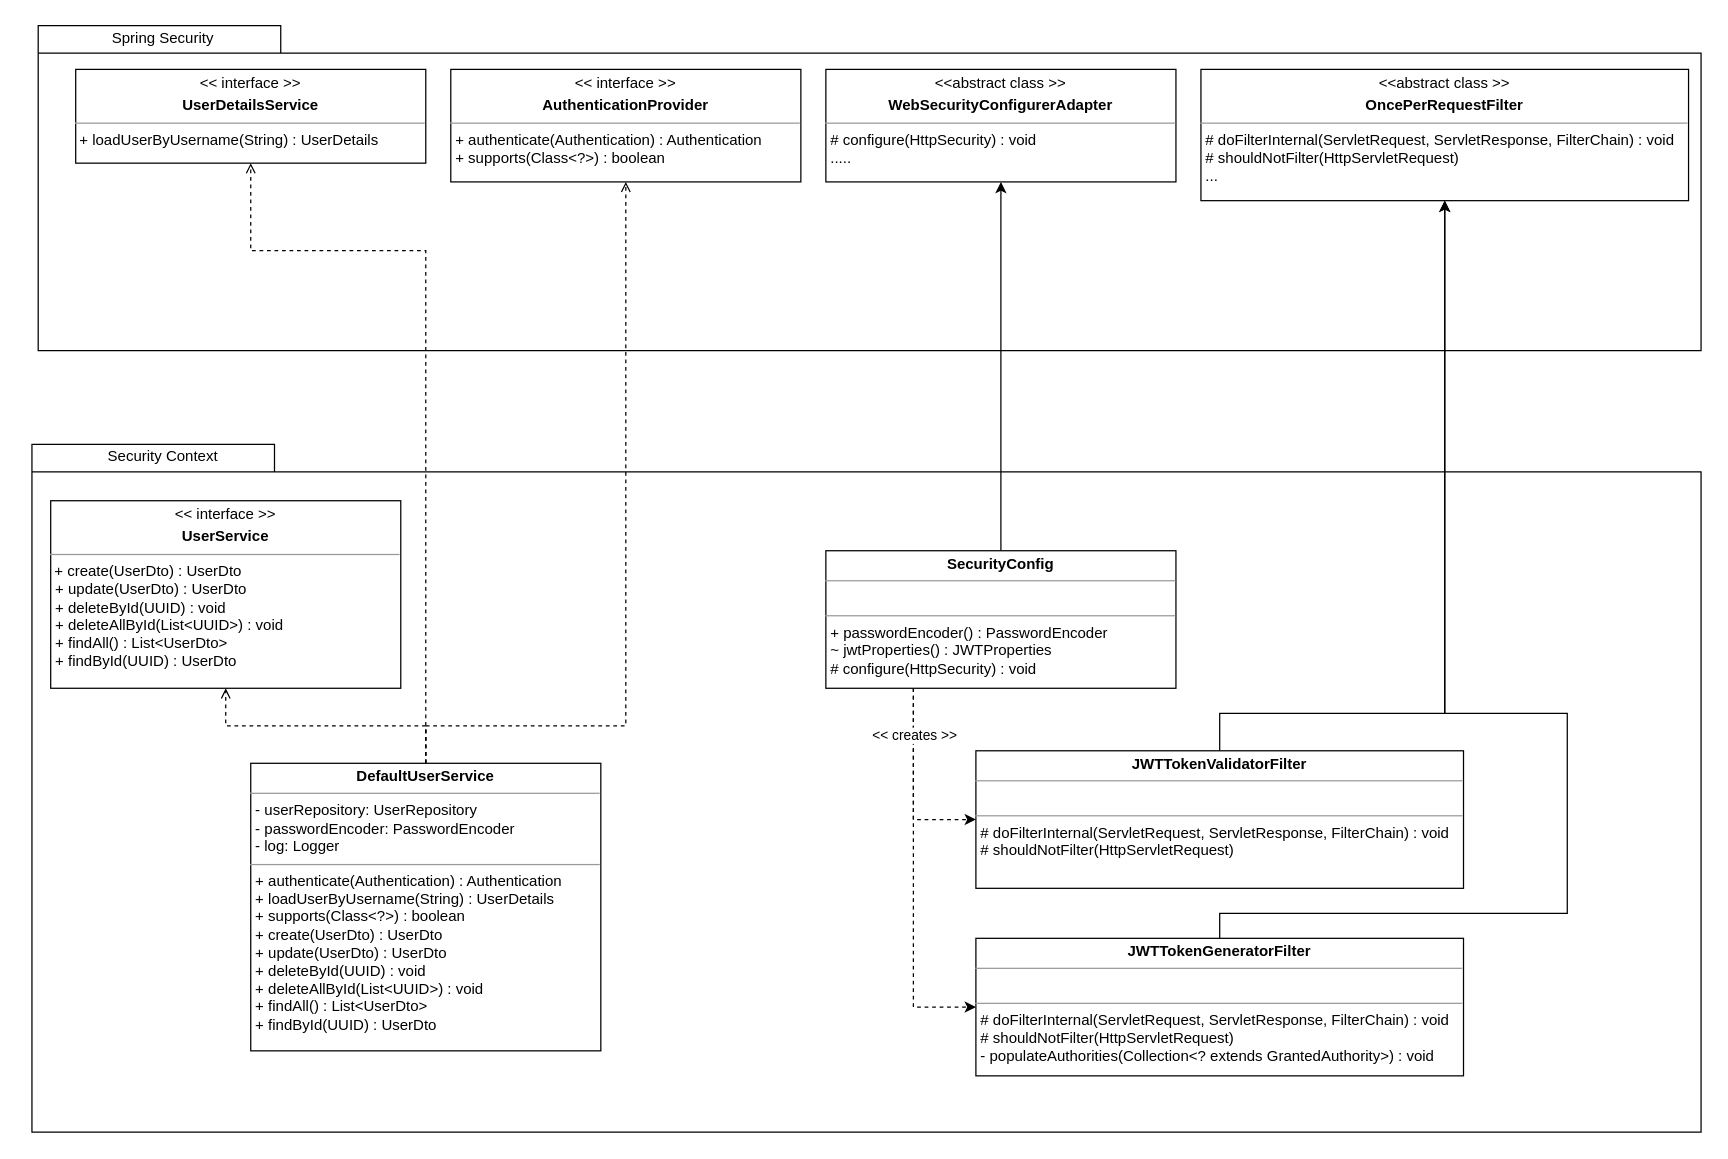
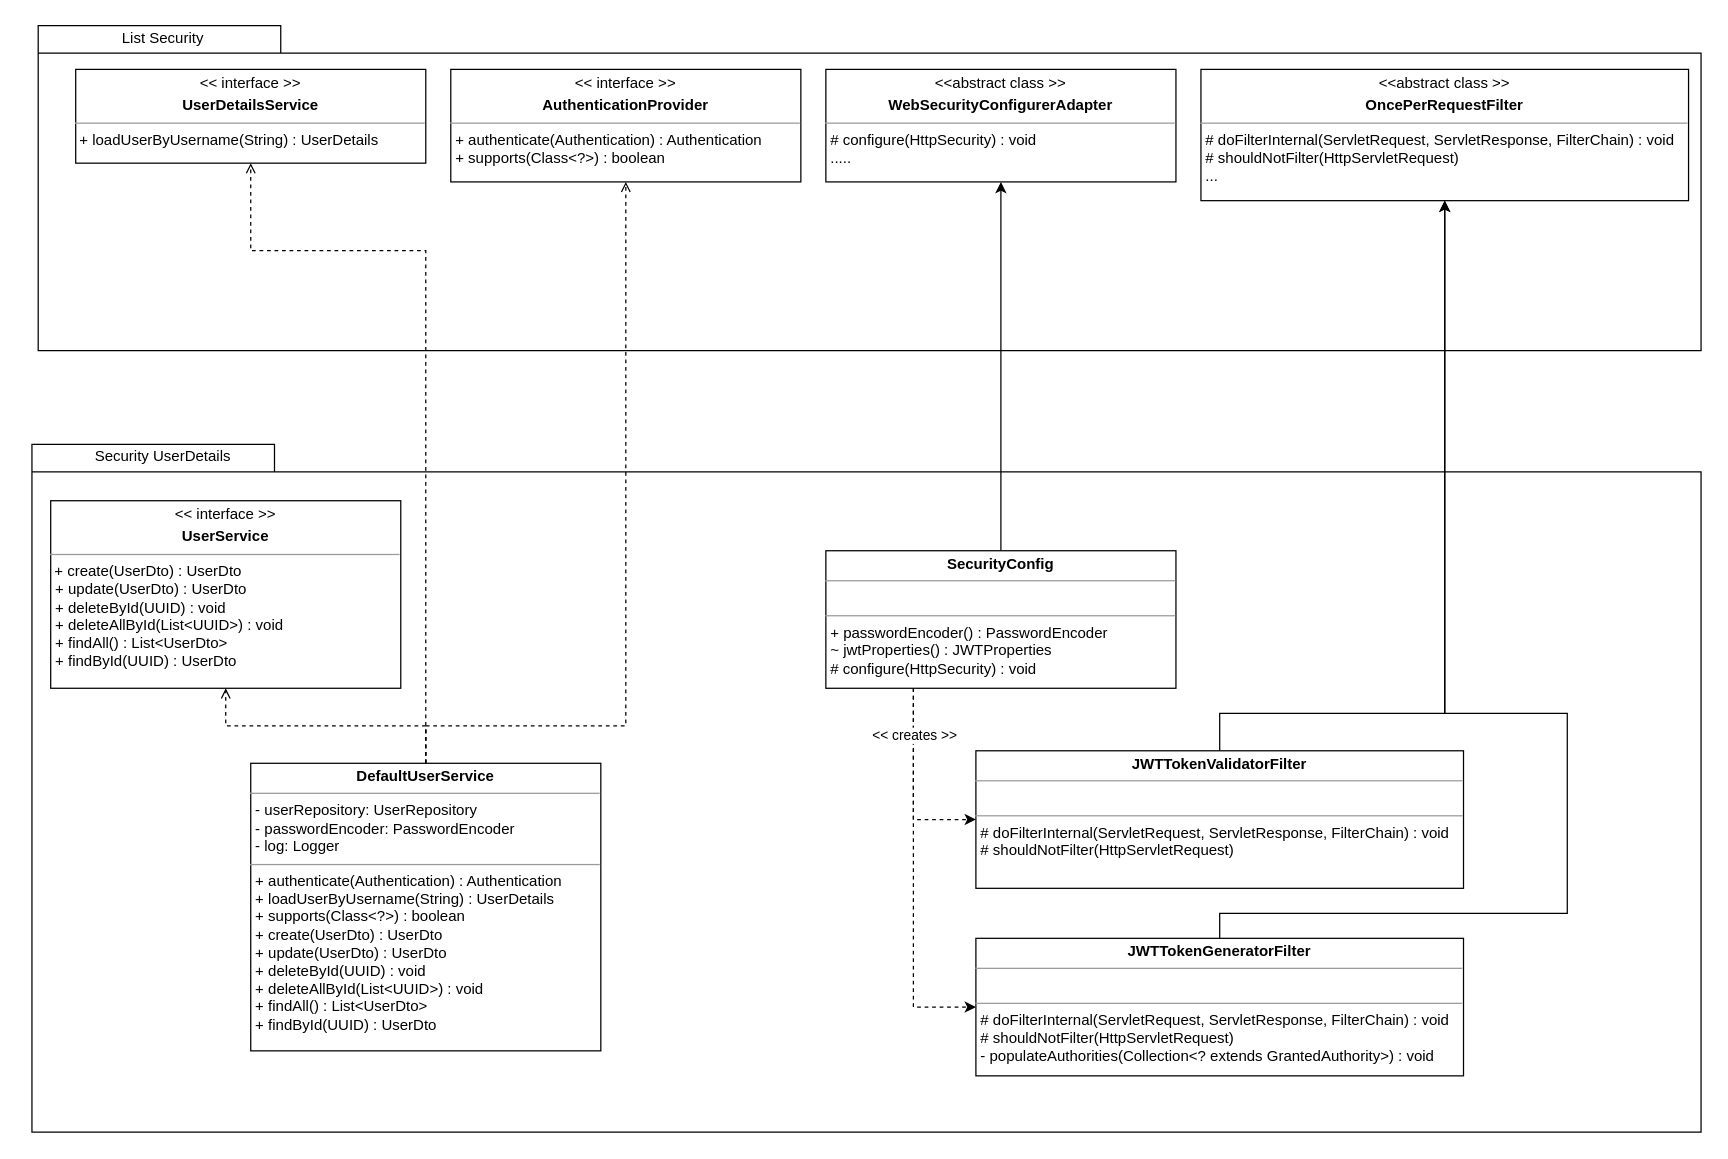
node "Spring Security": label "Spring Security" -> "List Security"
node "Security Context": label "Security Context" -> "Security UserDetails"
